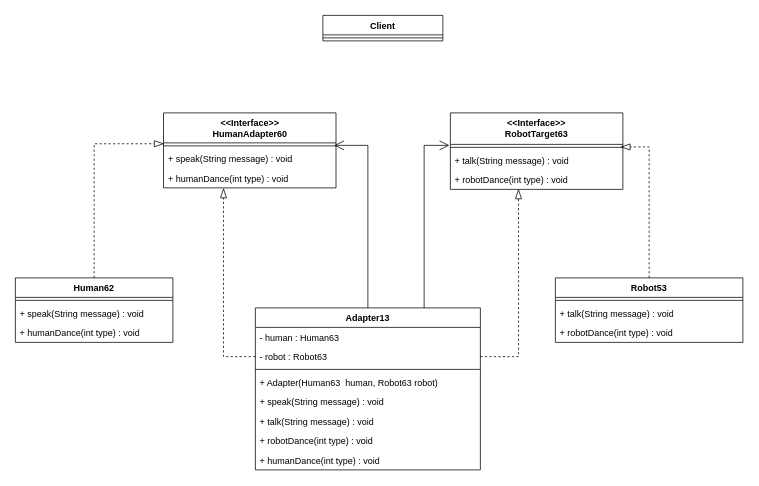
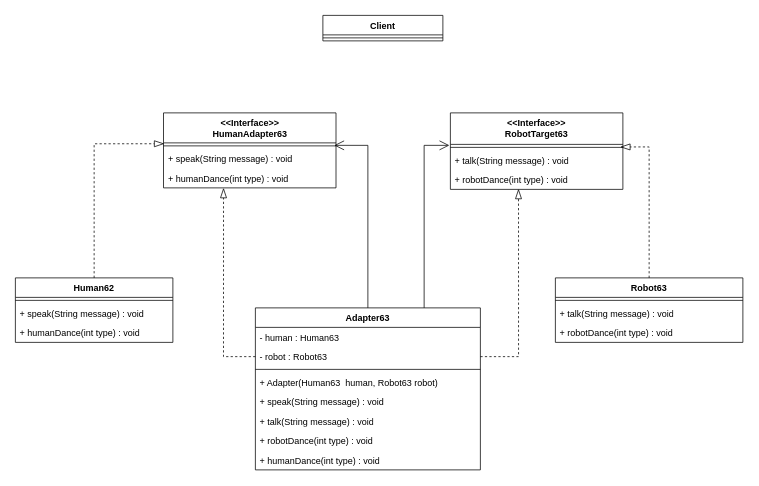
node "<<Interface>> HumanAdapter60": label "<<Interface>> HumanAdapter60" -> "<<Interface>> HumanAdapter63"
node "Robot53": label "Robot53" -> "Robot63"
node "Adapter13": label "Adapter13" -> "Adapter63"
